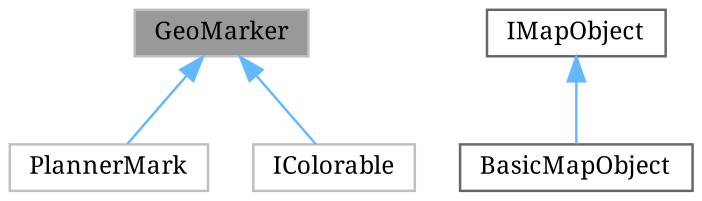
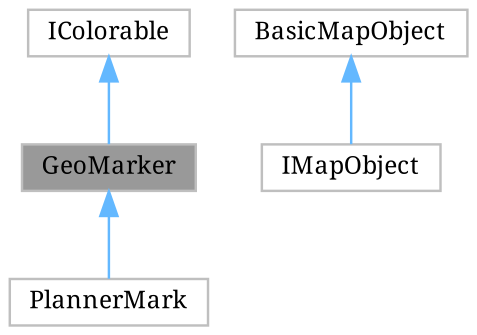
node "IMapObject": color gray40 -> grey75
edge "IColorable" -> "GeoMarker": reversed
edge "BasicMapObject" -> "IMapObject": reversed
node "BasicMapObject": color gray40 -> grey75
